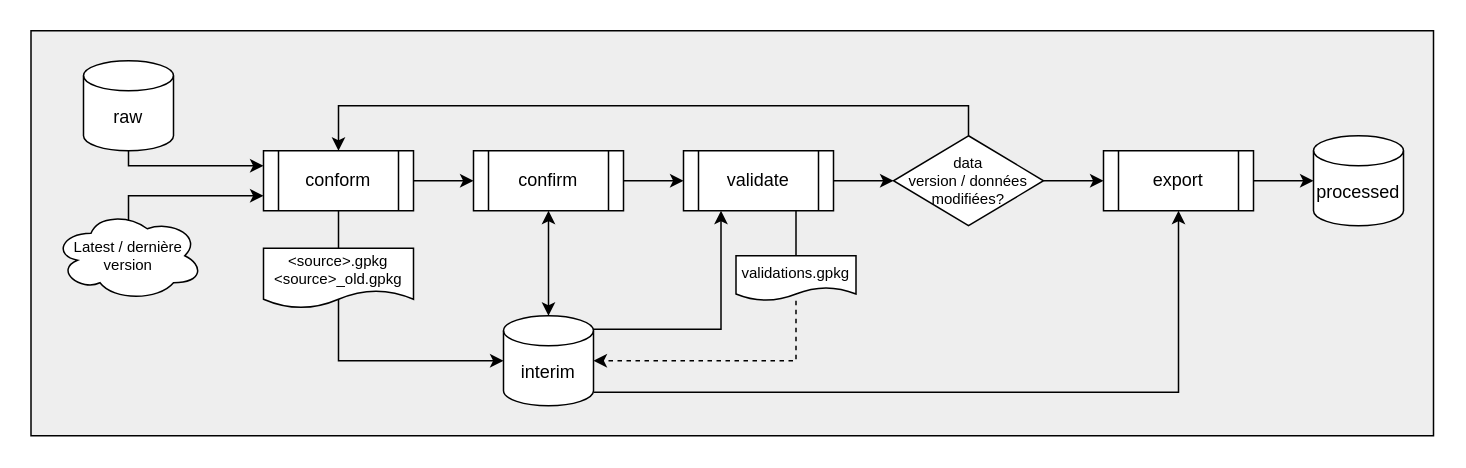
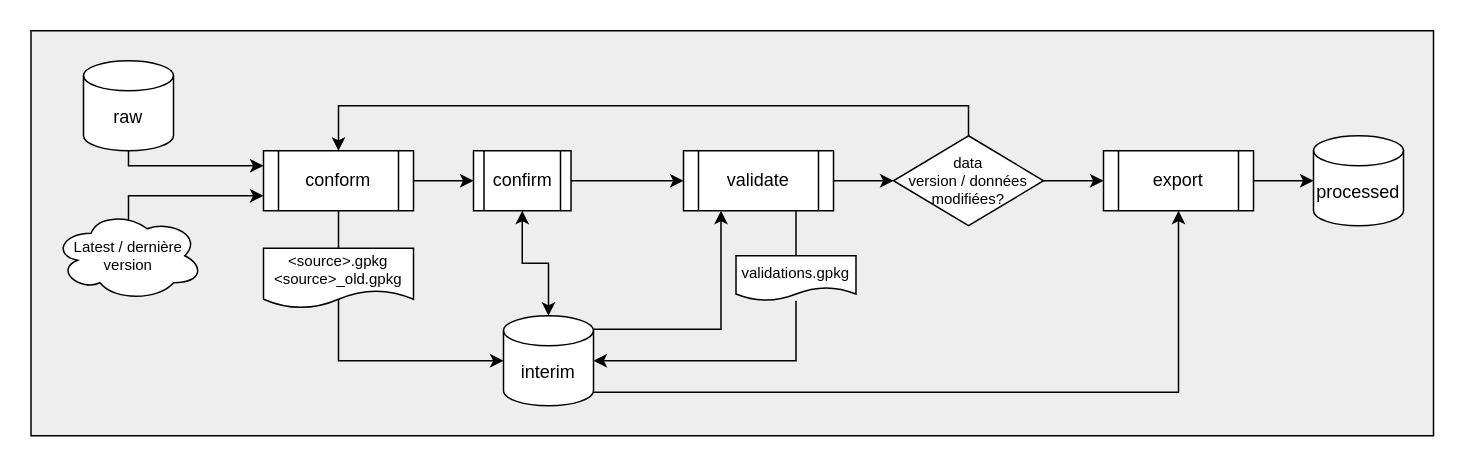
node "confirm": size 150x60 -> 98x60
edge "validations.gpkg" -> "interim": style dashed -> solid
